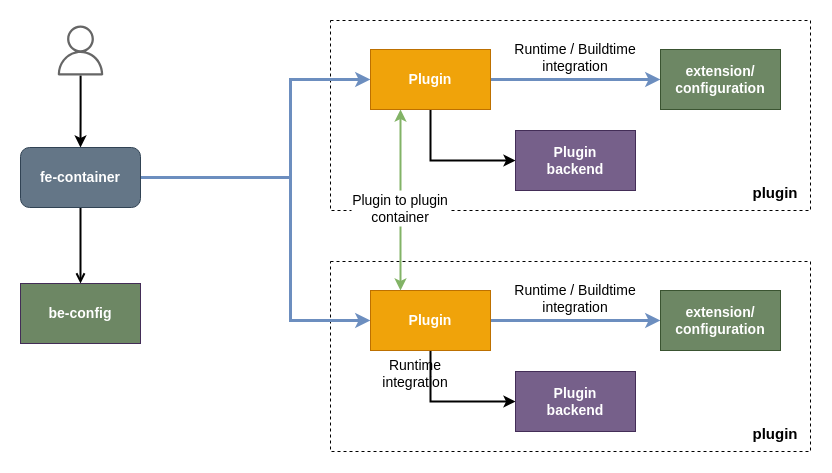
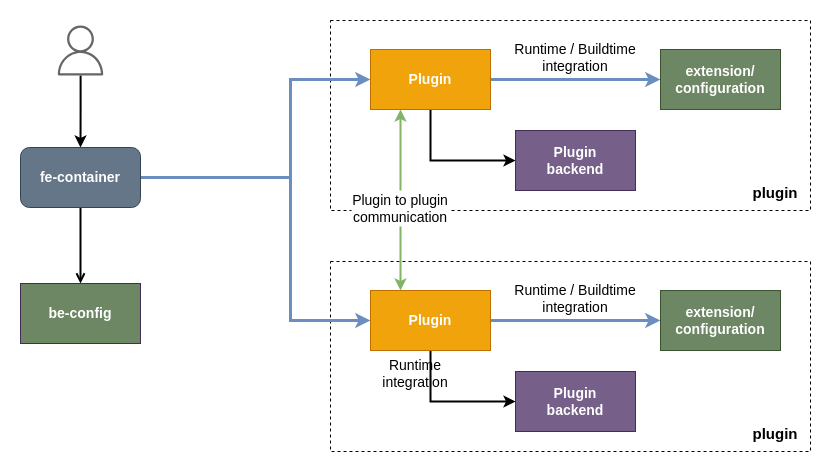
node "Plugin to plugin container": label "Plugin to plugin container" -> "Plugin to plugin communication"
